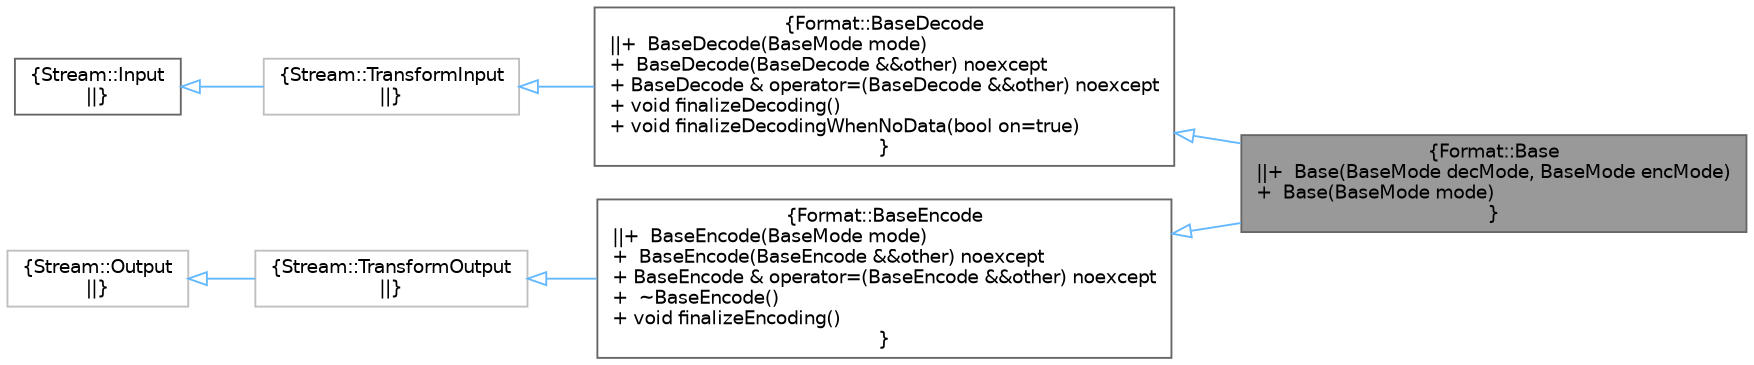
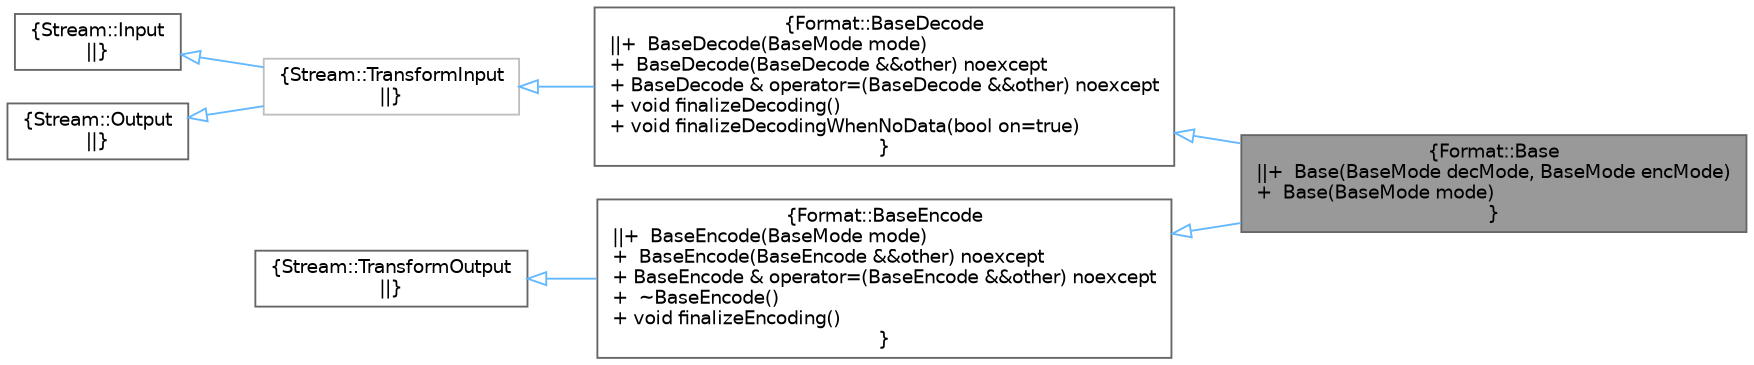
node "{Stream::Output ||}": color grey75 -> gray40
edge "{Stream::TransformOutput ||}" -> "{Stream::Output ||}": now "{Stream::TransformInput ||}" -> "{Stream::Output ||}"
node "{Stream::TransformOutput ||}": color grey75 -> gray40
